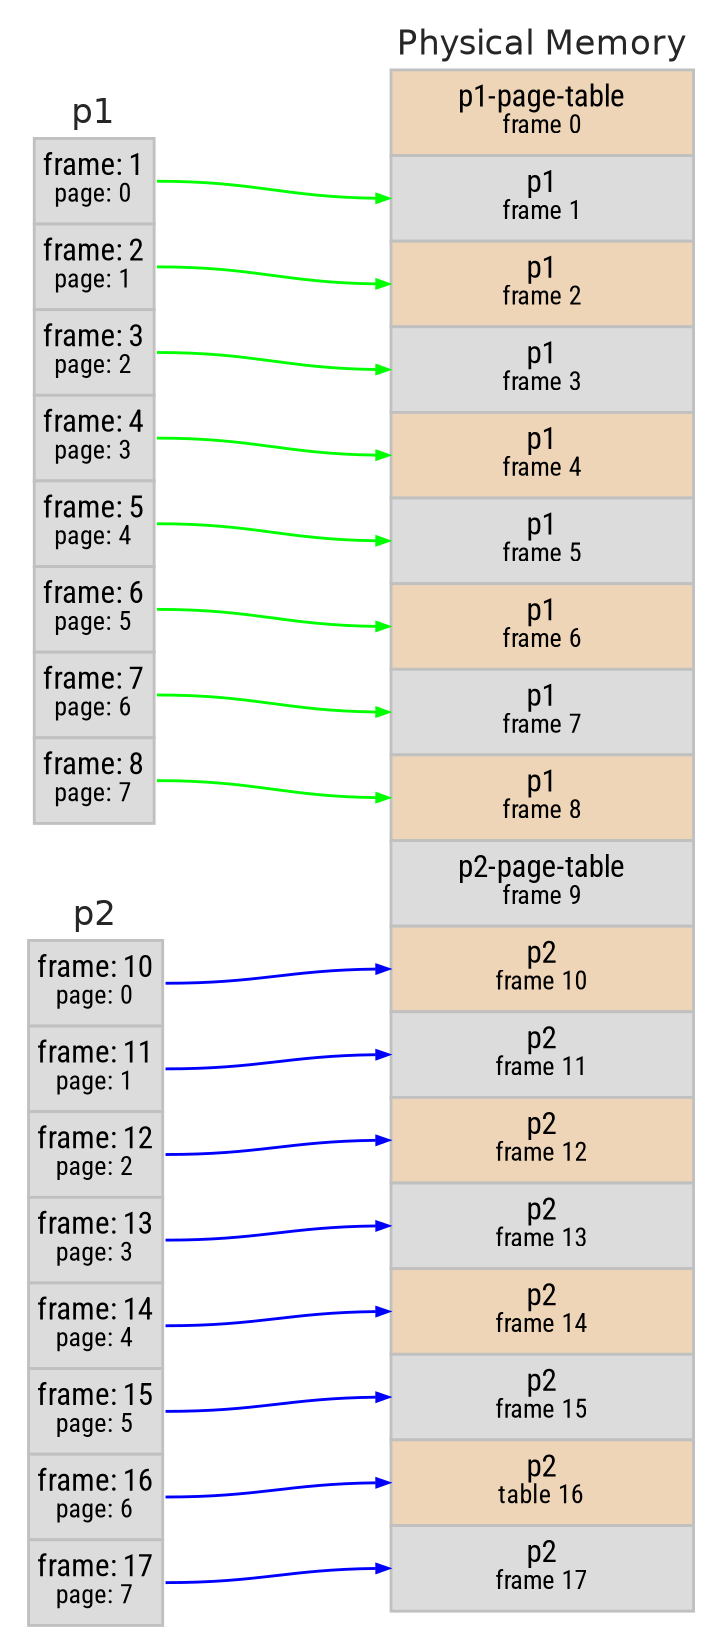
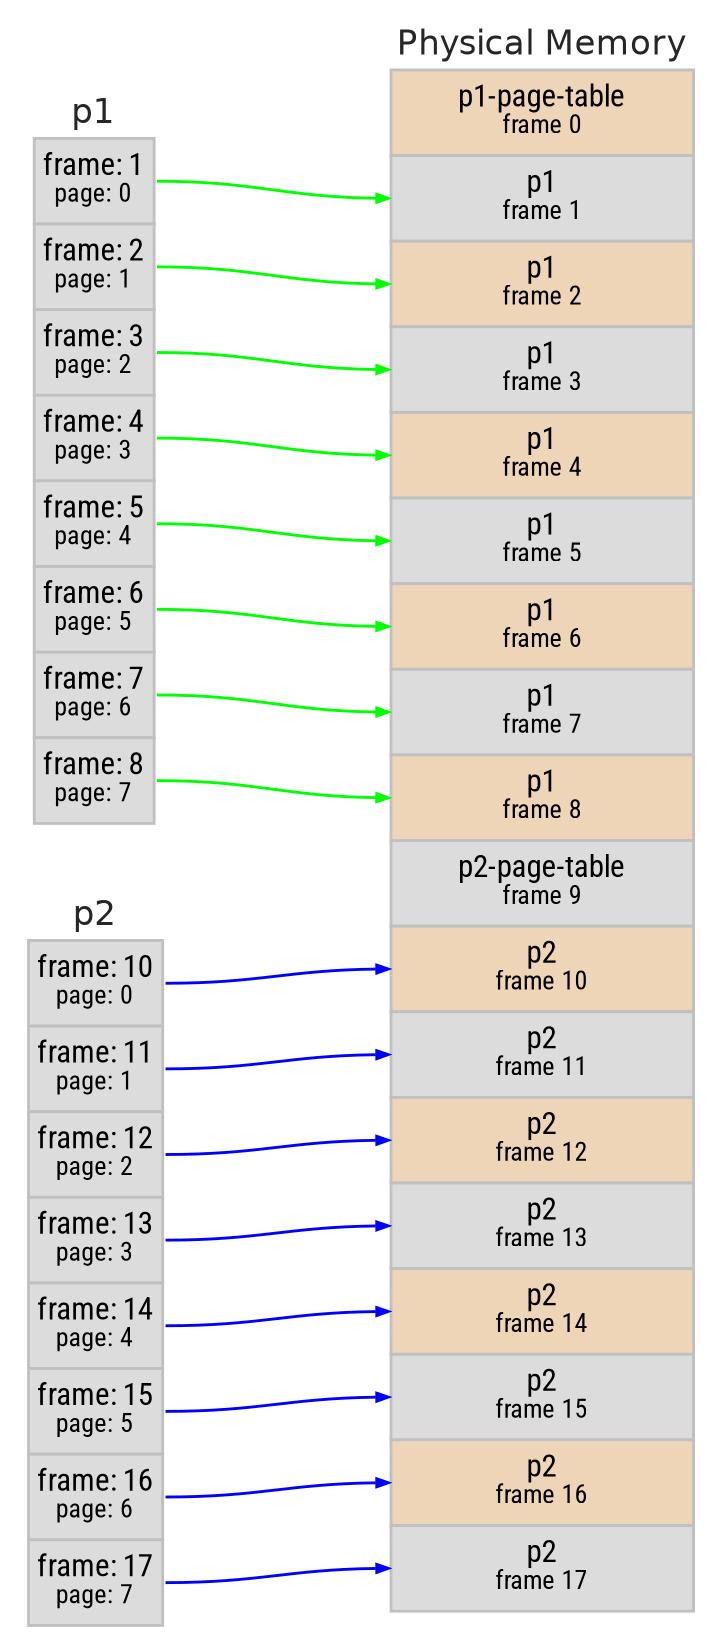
node "Physical Memory": text "table 16" -> "frame 16"
